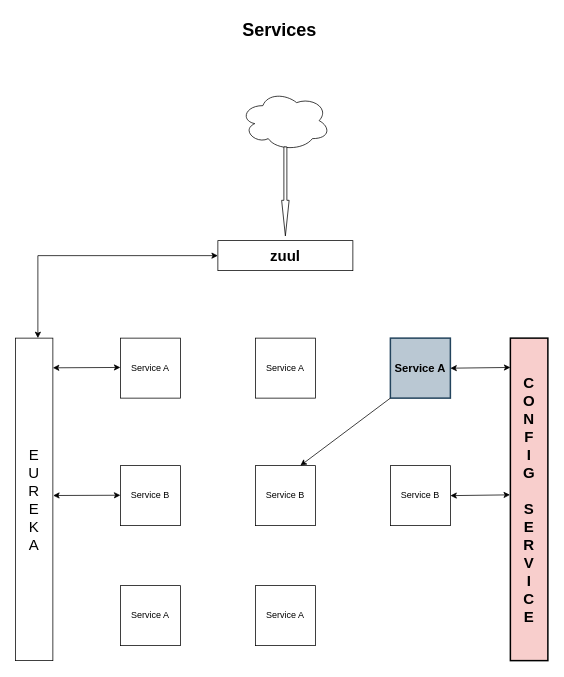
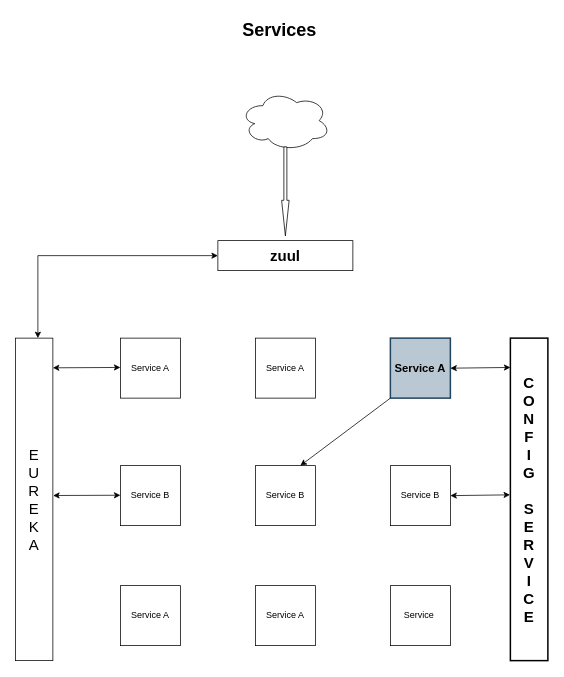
node "C O N F I G S E R V I C E": fillcolor #f8cecc -> #ffffff
node "Service": added
